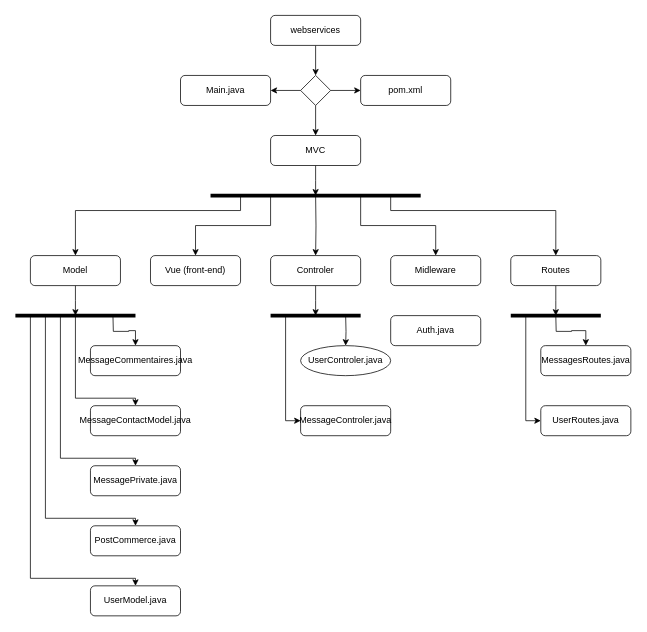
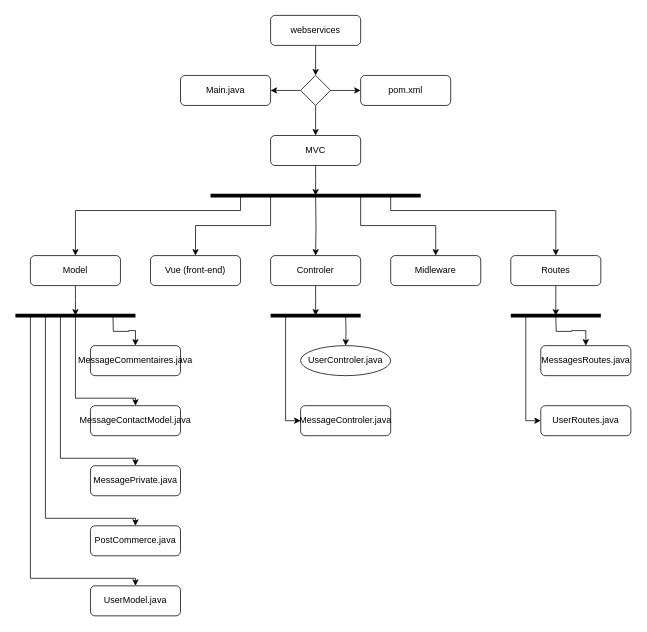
node "Auth.java": removed
